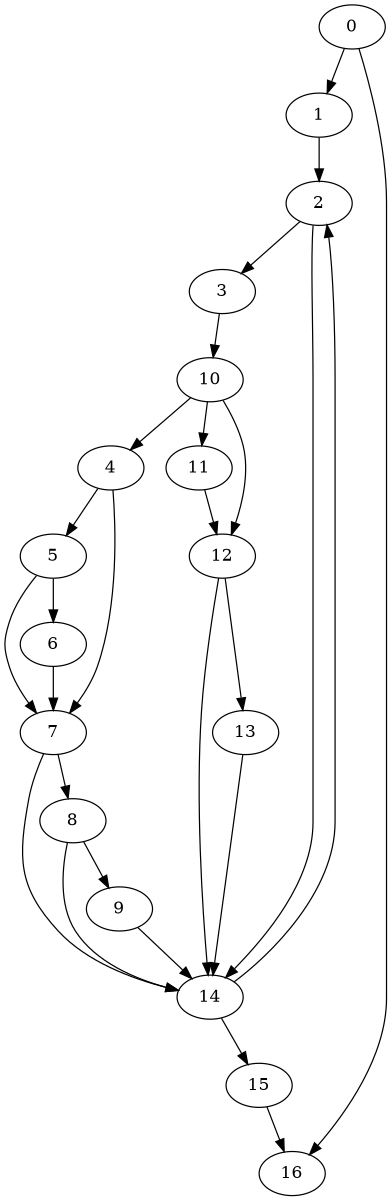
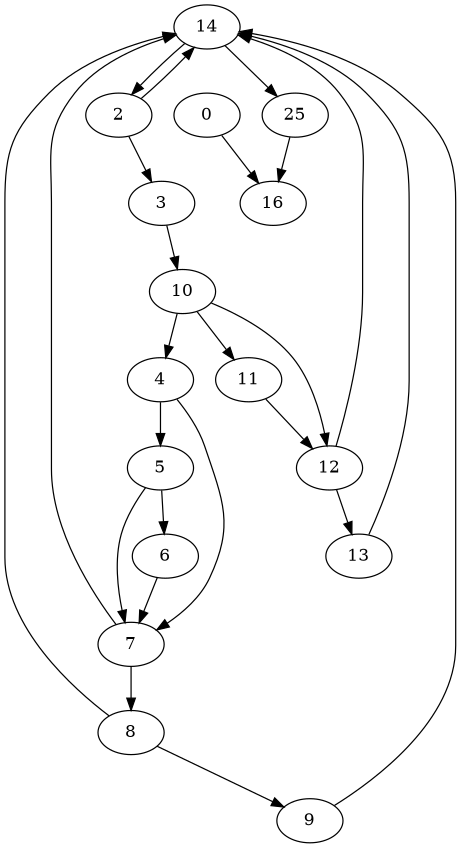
node "1": removed
node "15": label "15" -> "25"
